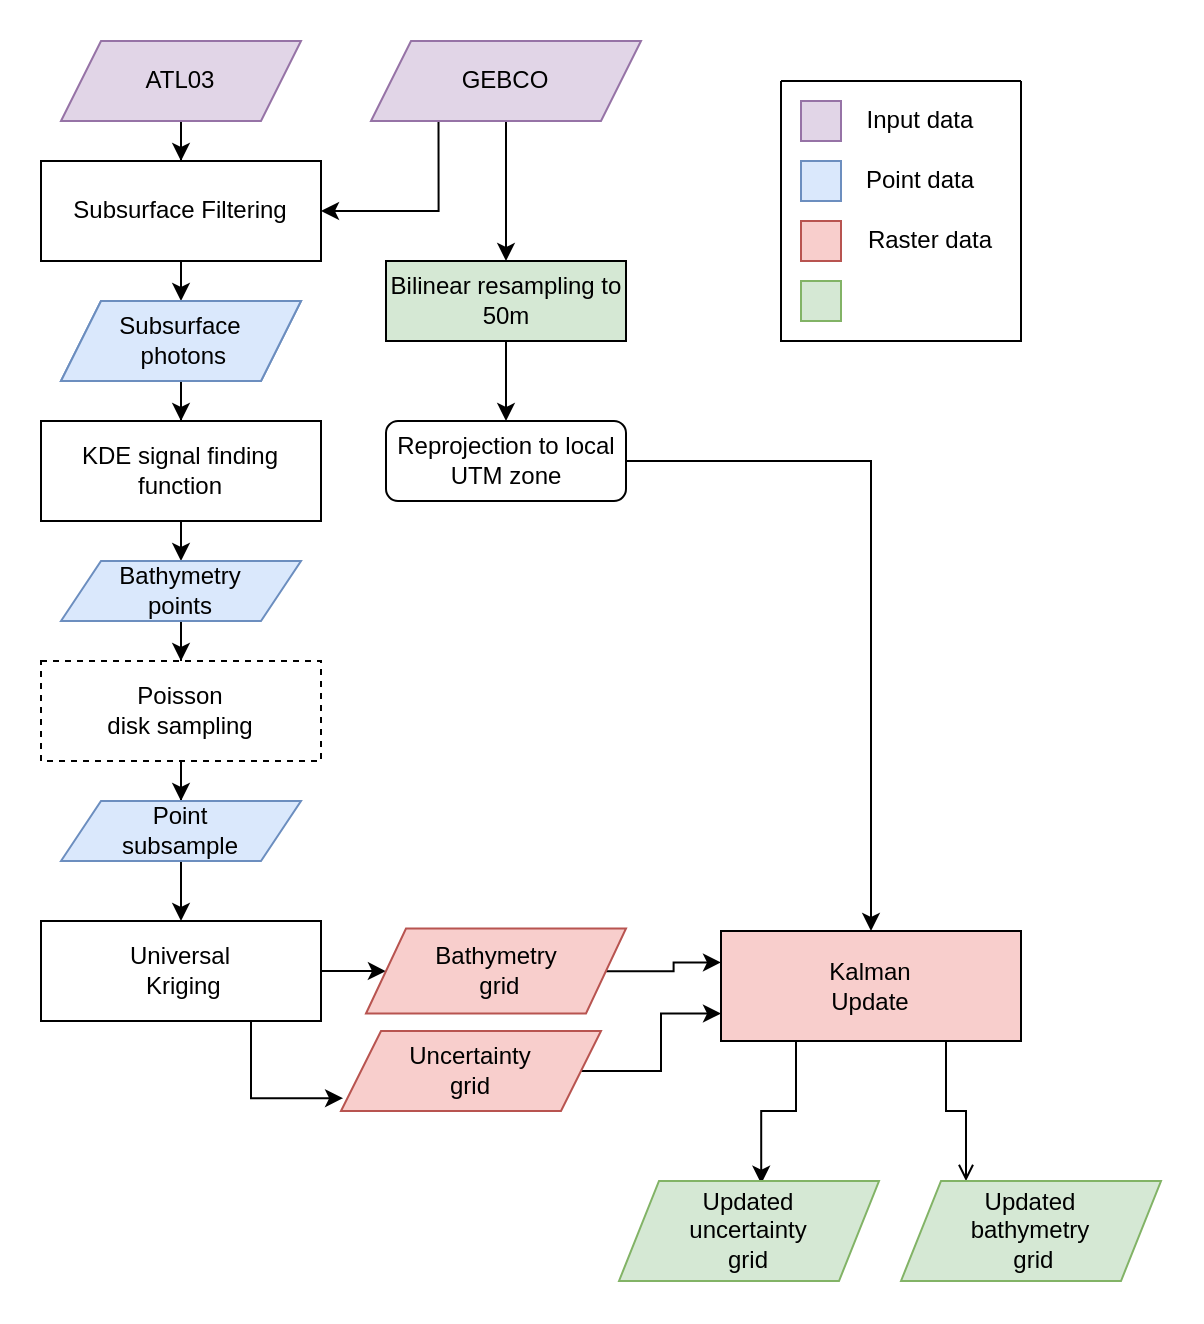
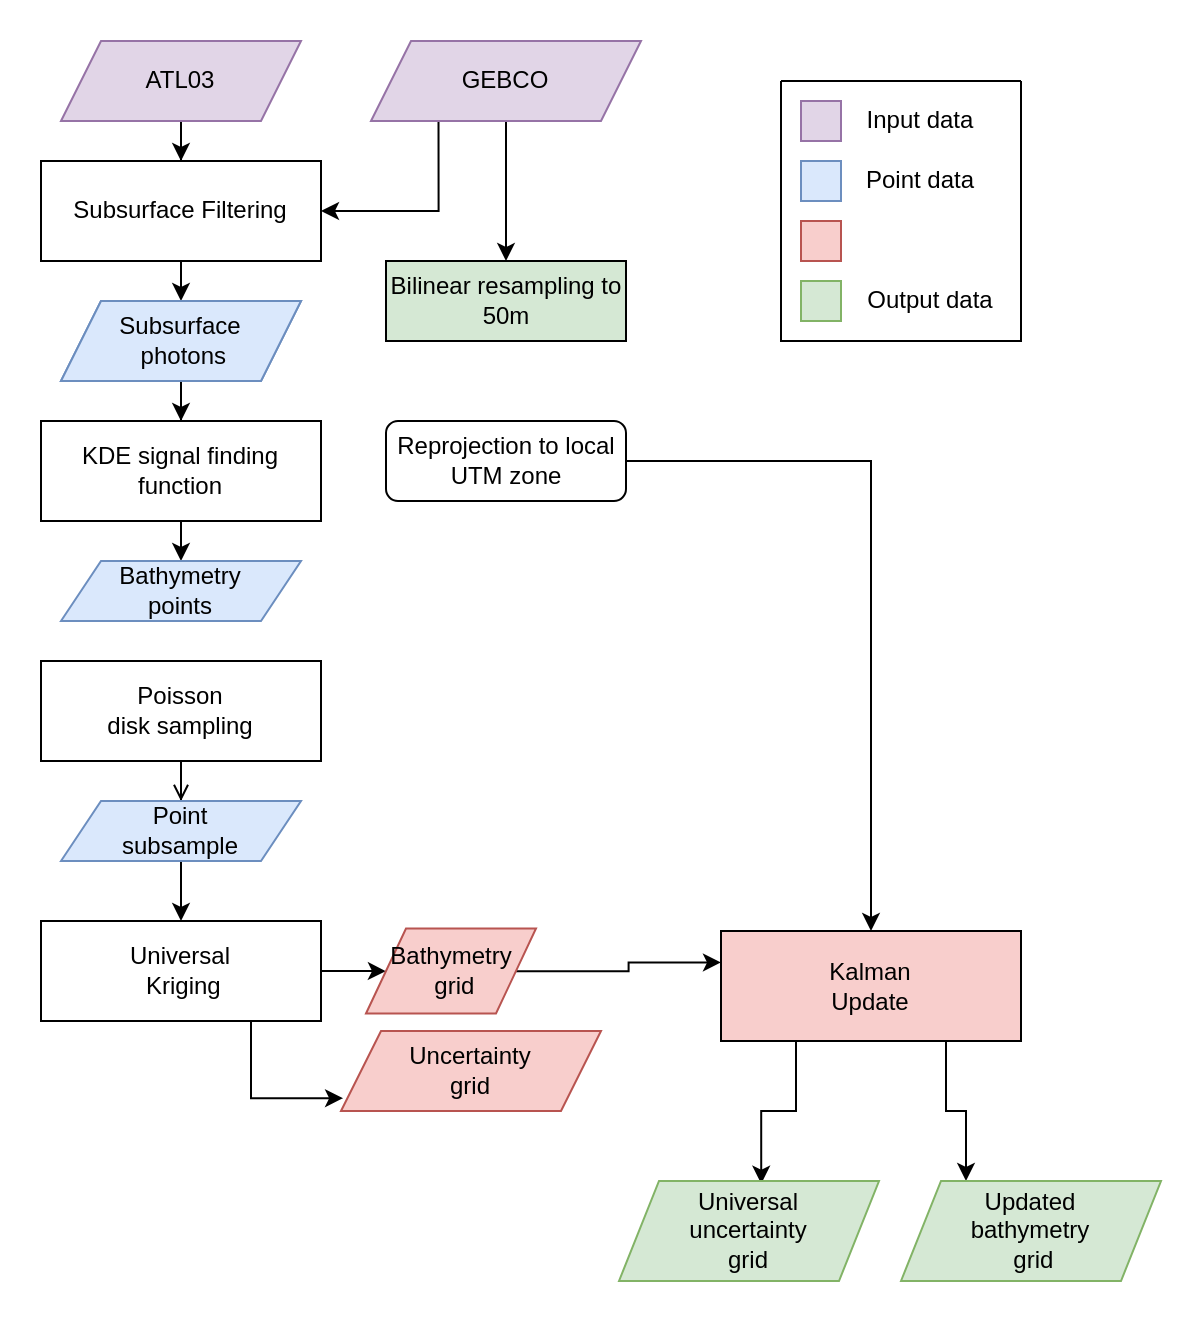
node "Raster data": removed
node "Output data": added
edge "Bilinear resampling to 50m" -> "Reprojection to local UTM zone": removed
edge "Bathymetry points" -> "Poisson disk sampling": removed
node "Poisson disk sampling": style dashed -> solid
edge "Poisson disk sampling" -> "Point subsample": arrowhead classic -> open
node "Bathymetry grid": size 260x85 -> 170x85
edge "Uncertainty grid" -> "Kalman Update": removed
edge "Kalman Update" -> "Updated bathymetry grid": arrowhead open -> classic
node "Updated uncertainty grid": label "Updated uncertainty grid" -> "Universal uncertainty grid"
